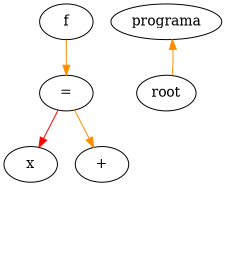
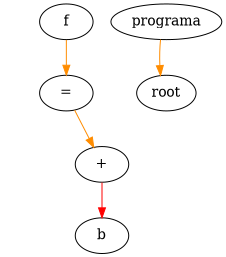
edge "root" -> "programa": reversed
node "x": removed
node "b": added
